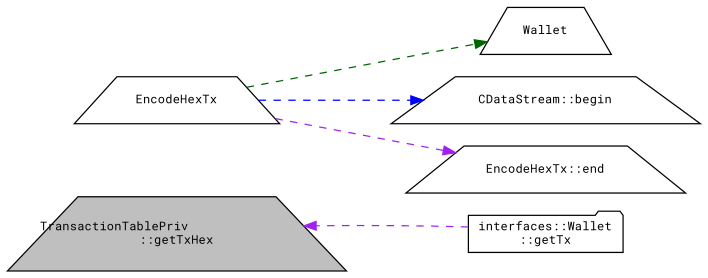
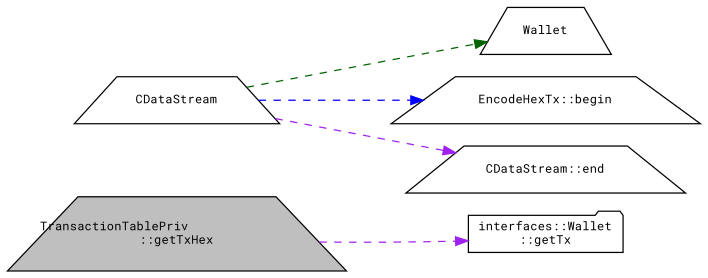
node "EncodeHexTx": label "EncodeHexTx" -> "CDataStream"
node "CDataStream::begin": label "CDataStream::begin" -> "EncodeHexTx::begin"
node "EncodeHexTx::end": label "EncodeHexTx::end" -> "CDataStream::end"
edge "interfaces::Wallet ::getTx" -> "TransactionTablePriv ::getTxHex": reversed
